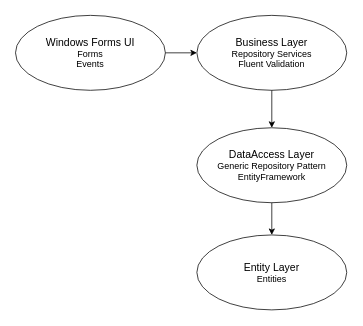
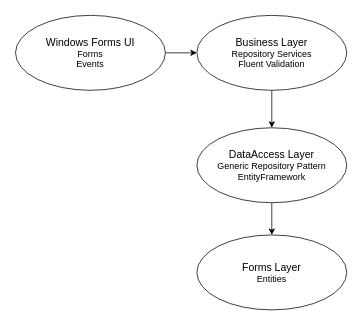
node "Entity Layer Entities": label "Entity Layer Entities" -> "Forms Layer Entities"
